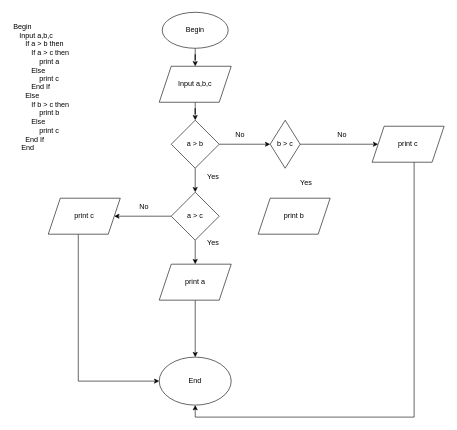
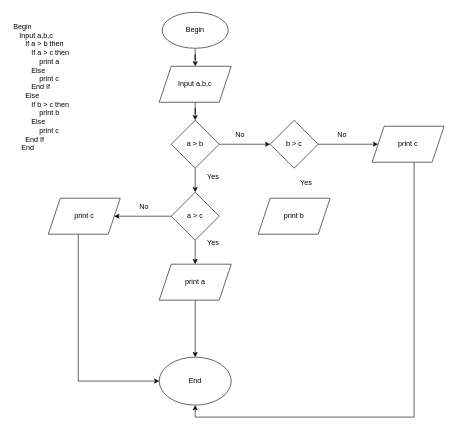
node "b > c": size 30x48 -> 48x48
